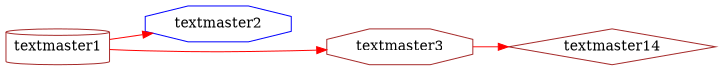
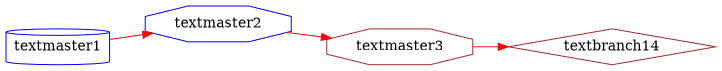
node "textmaster1": color brown -> blue
node "textmaster14": label "textmaster14" -> "textbranch14"
edge "textmaster1" -> "textmaster3": now "textmaster2" -> "textmaster3"
